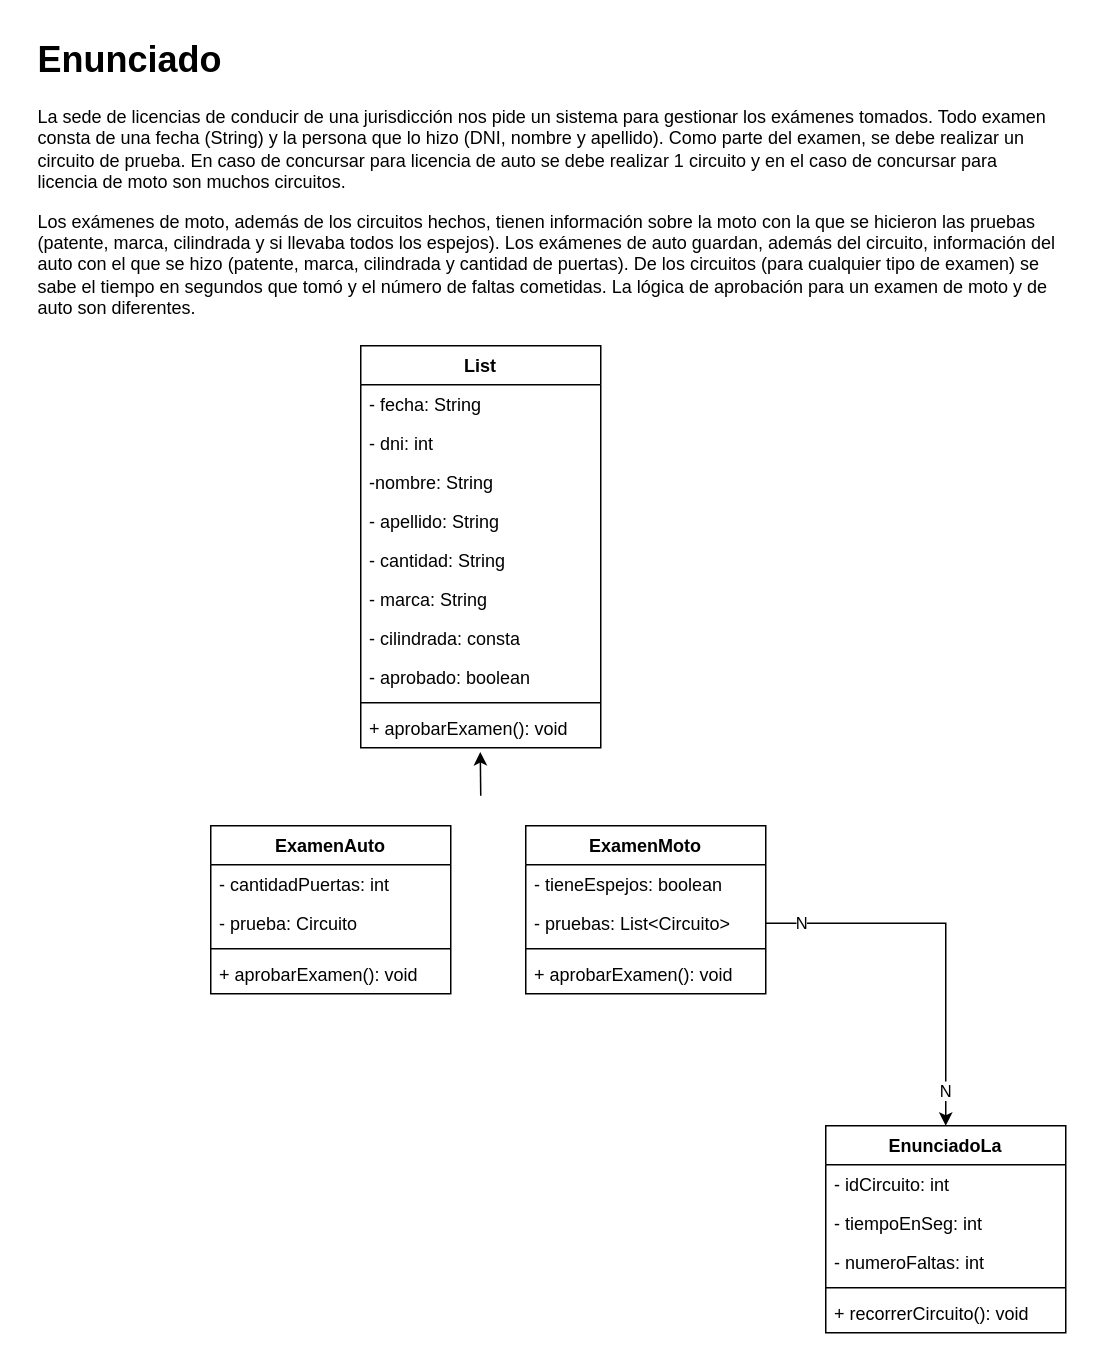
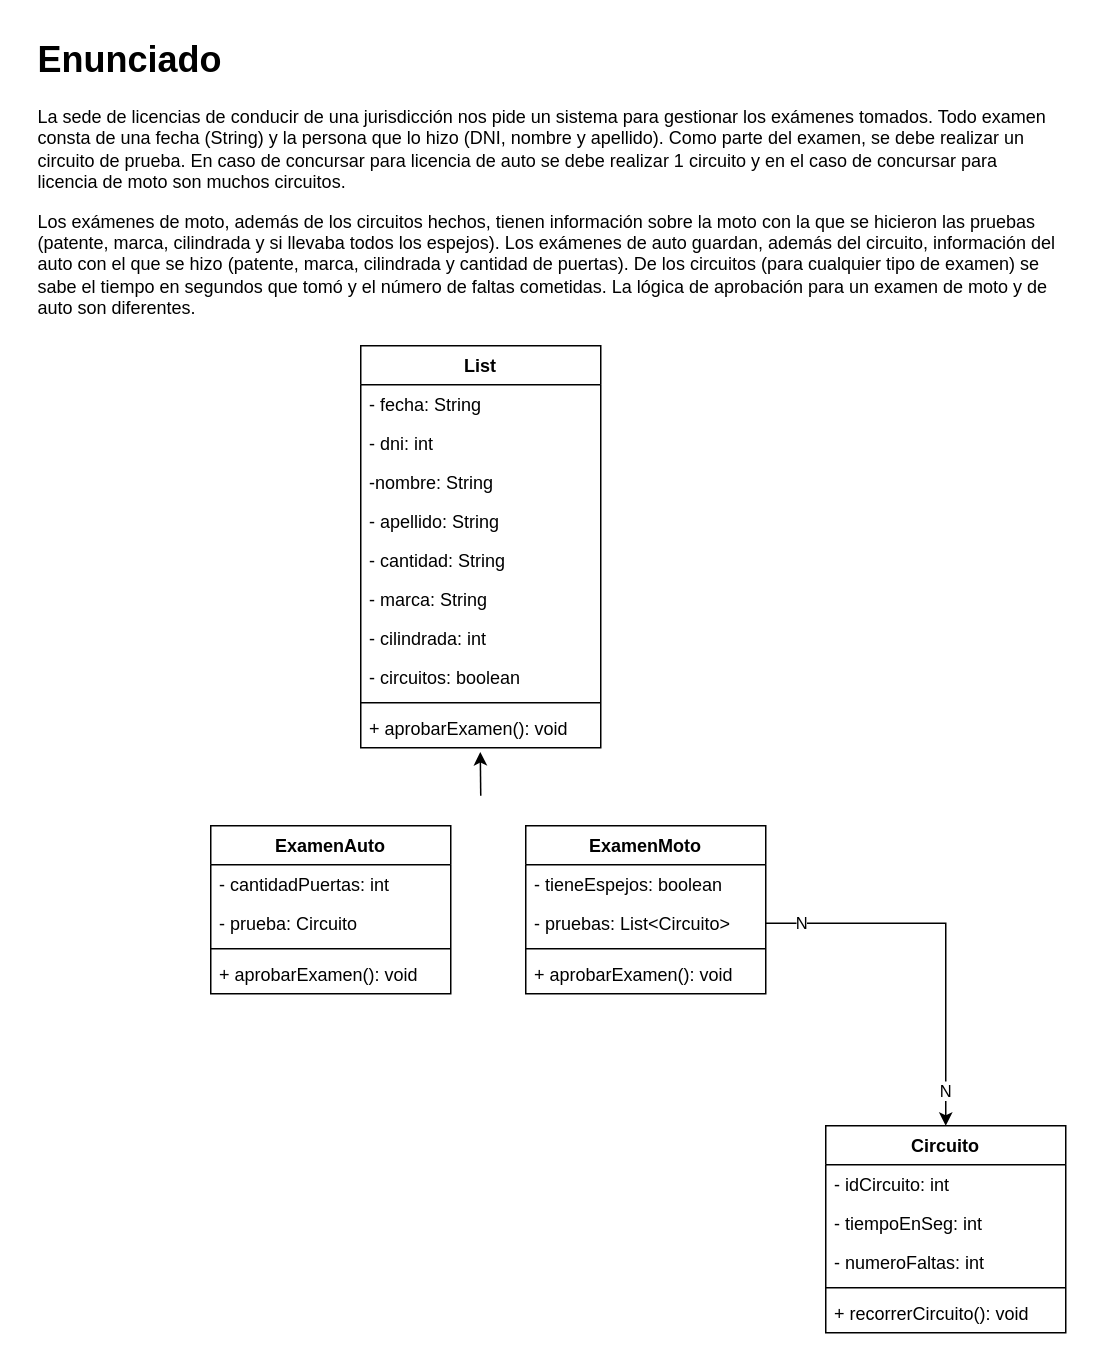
node "- cilindrada: consta": label "- cilindrada: consta" -> "- cilindrada: int"
node "- aprobado: boolean": label "- aprobado: boolean" -> "- circuitos: boolean"
node "EnunciadoLa": label "EnunciadoLa" -> "Circuito"
